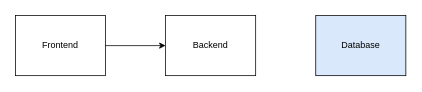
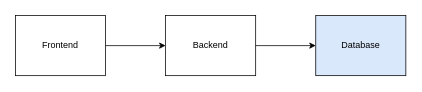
edge "Backend" -> "Database": added
